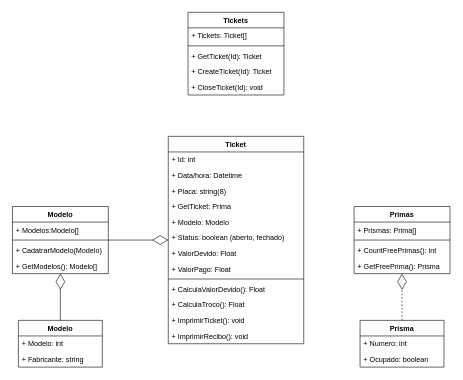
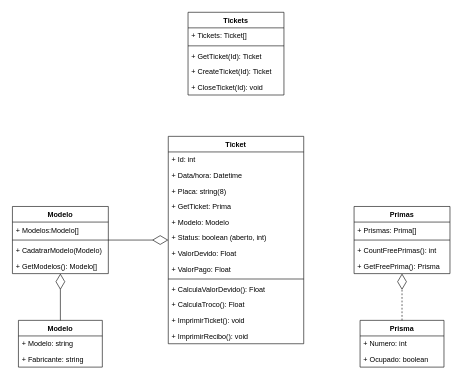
node "+ Status: boolean (aberto, fechado)": label "+ Status: boolean (aberto, fechado)" -> "+ Status: boolean (aberto, int)"
node "+ Modelo: int": label "+ Modelo: int" -> "+ Modelo: string"
